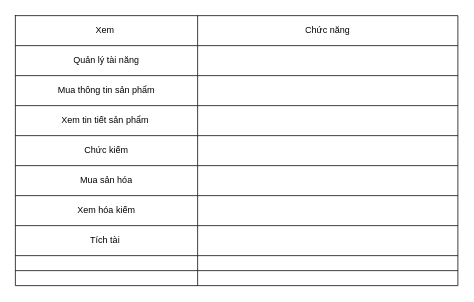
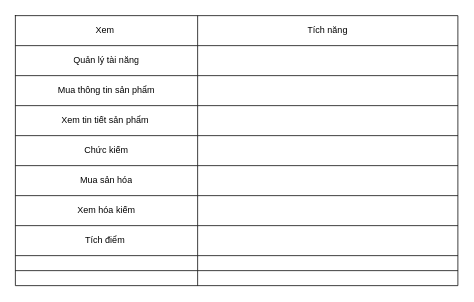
node "Chức năng": label "Chức năng" -> "Tích năng"
node "Tích tài": label "Tích tài" -> "Tích điểm"
